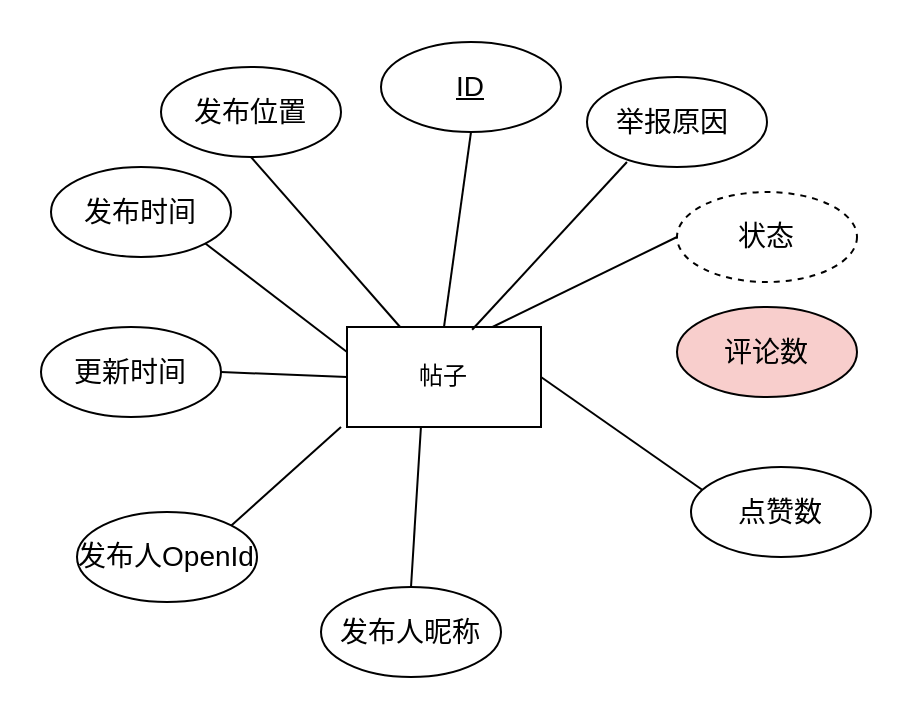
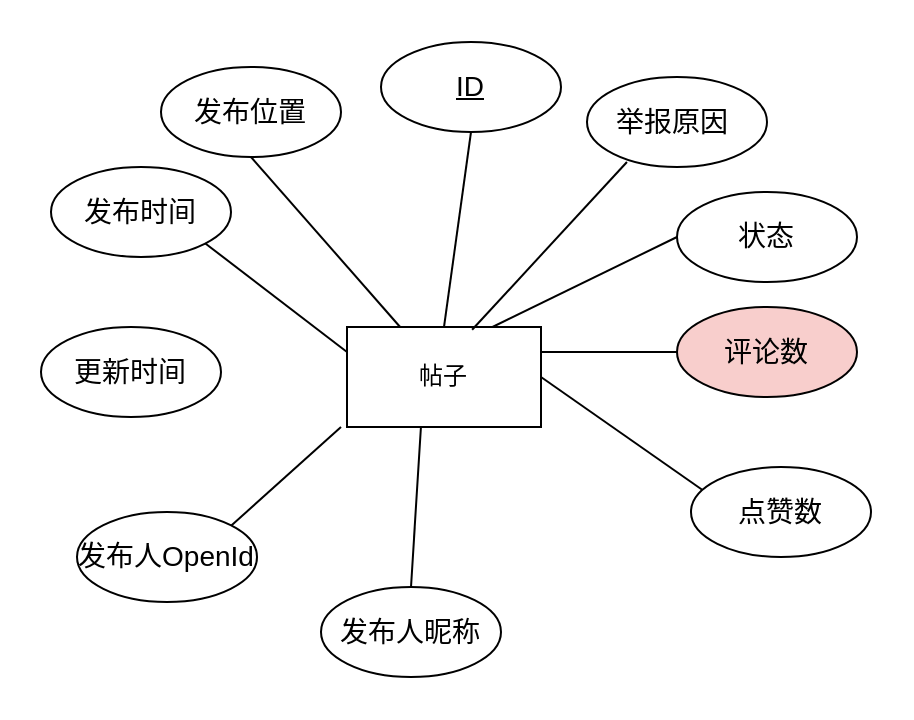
node "状态": style dashed -> solid
edge "评论数" -- "帖子": added
edge "更新时间" -- "帖子": removed
